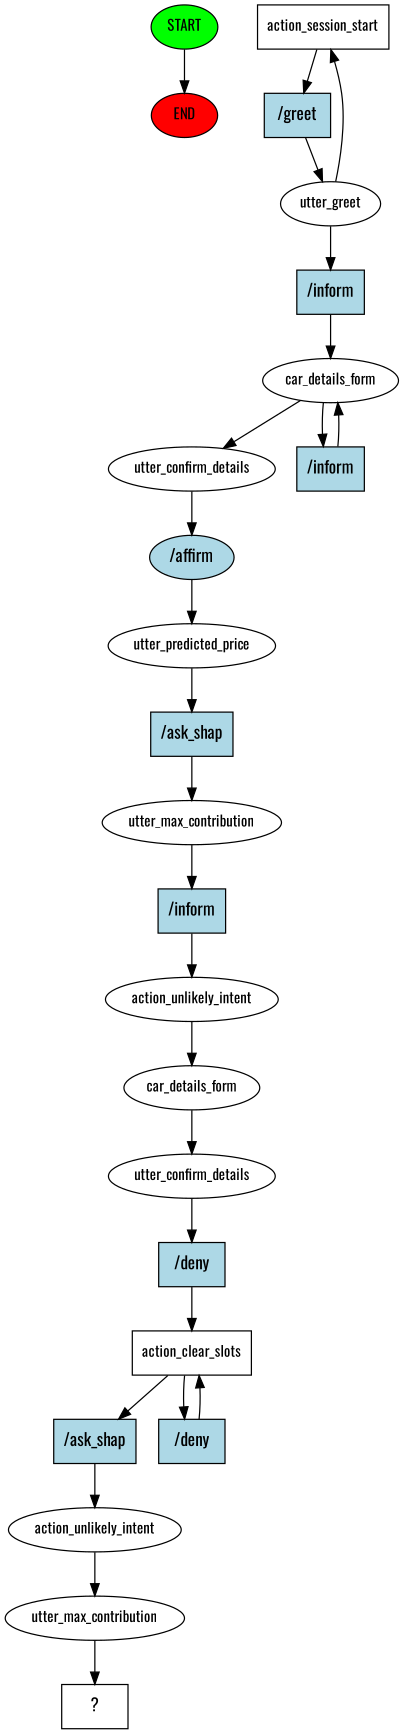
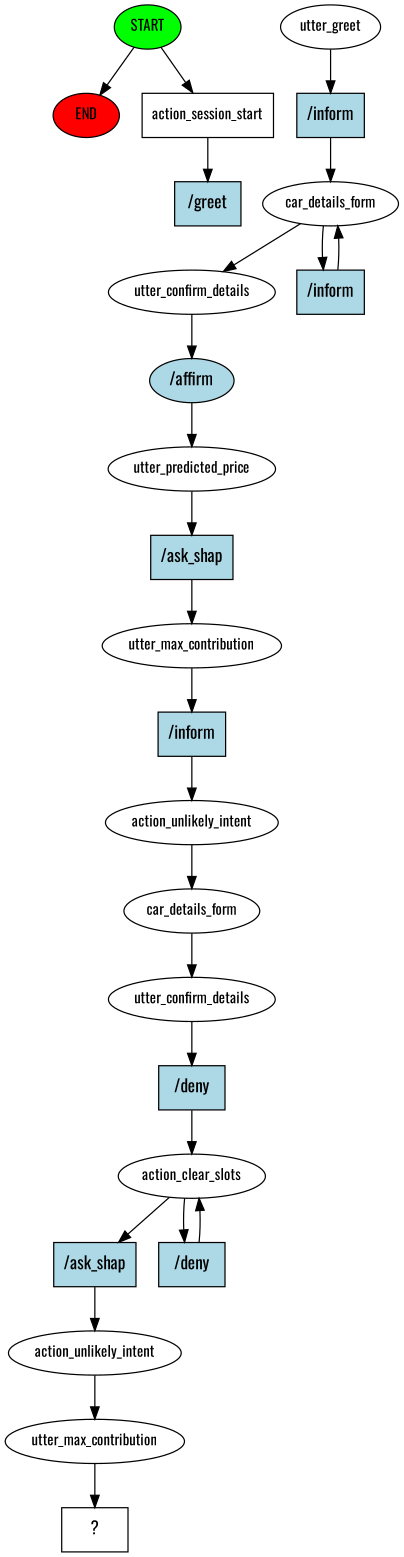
edge "utter_greet" -> "action_session_start": now "START" -> "action_session_start"
edge "/greet" -> "utter_greet": removed
node "action_clear_slots": shape box -> ellipse
